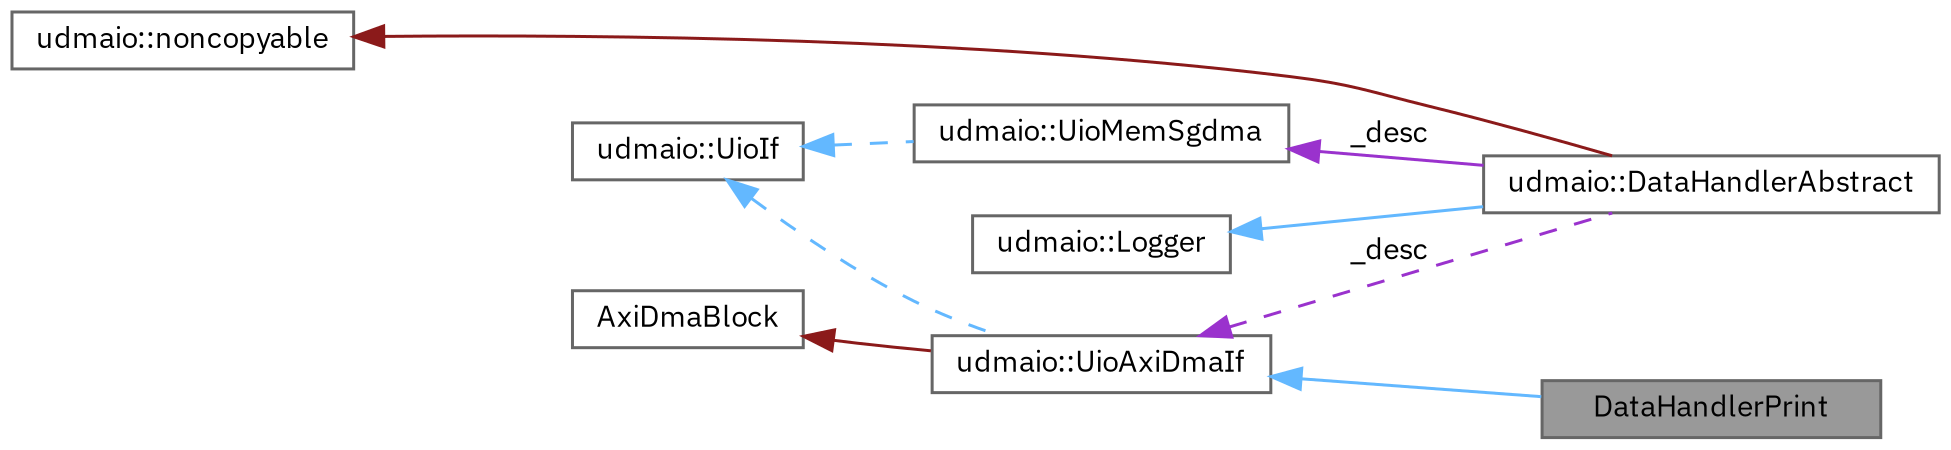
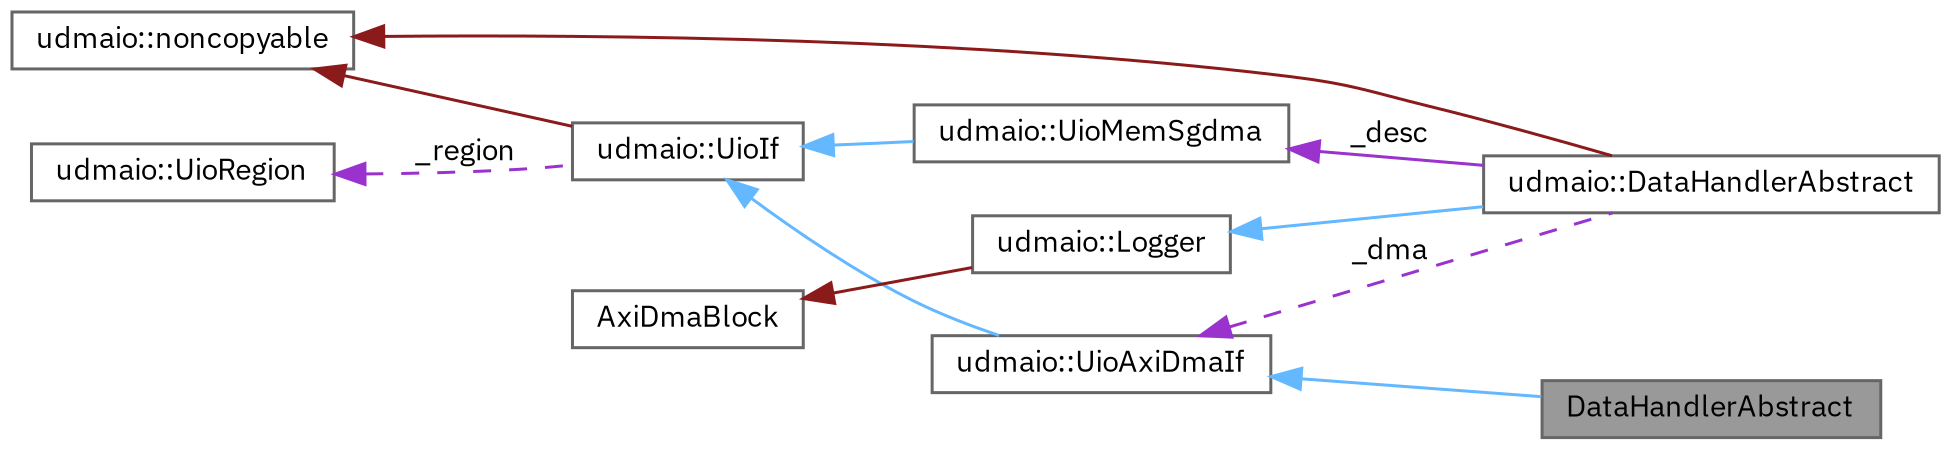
edge "udmaio::UioIf" -> "udmaio::noncopyable": added
edge "udmaio::UioMemSgdma" -> "udmaio::UioIf": style dashed -> solid
node "udmaio::UioRegion": added
edge "udmaio::DataHandlerAbstract" -> "udmaio::UioAxiDmaIf": label " _desc" -> " _dma"
edge "udmaio::UioAxiDmaIf" -> "udmaio::UioIf": style dashed -> solid
edge "udmaio::UioAxiDmaIf" -> "AxiDmaBlock": now "udmaio::Logger" -> "AxiDmaBlock"
node "DataHandlerPrint": label "DataHandlerPrint" -> "DataHandlerAbstract"
